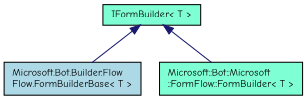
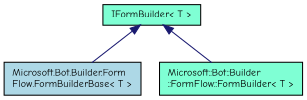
node "Microsoft.Bot.Builder.Flow Flow.FormBuilderBase< T >": label "Microsoft.Bot.Builder.Flow Flow.FormBuilderBase< T >" -> "Microsoft.Bot.Builder.Form Flow.FormBuilderBase< T >"
node "Microsoft::Bot::Microsoft ::FormFlow::FormBuilder< T >": label "Microsoft::Bot::Microsoft ::FormFlow::FormBuilder< T >" -> "Microsoft::Bot::Builder ::FormFlow::FormBuilder< T >"
